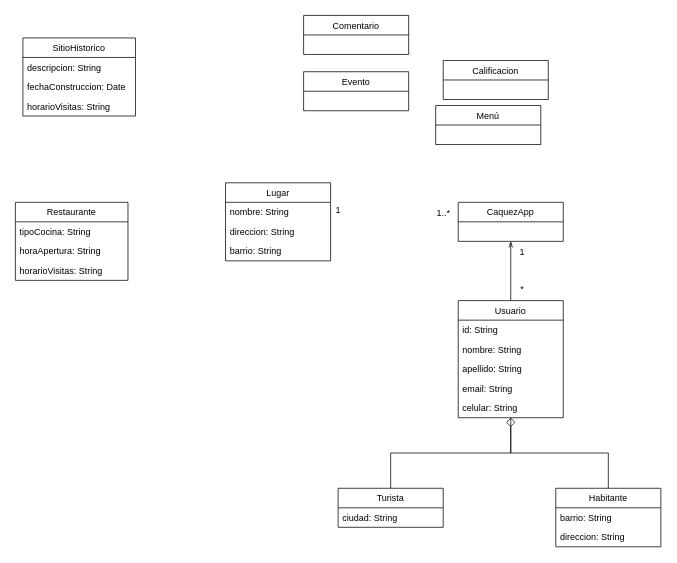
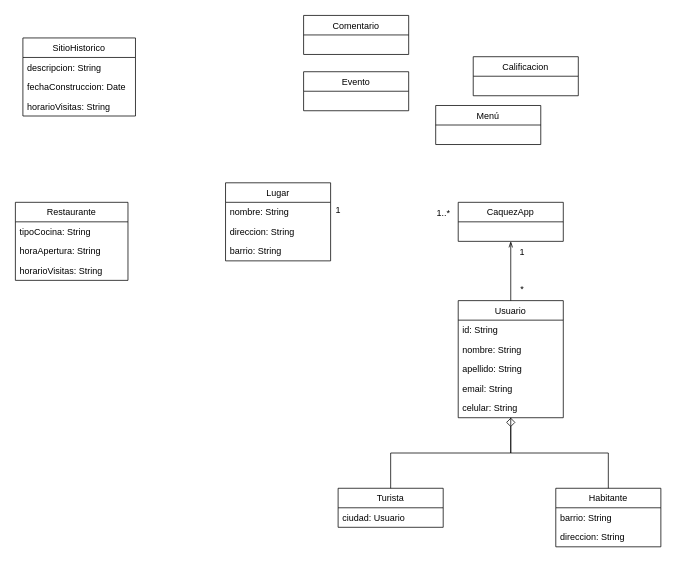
node "Calificacion": moved (495, 80) -> (525, 76)
node "ciudad: String": label "ciudad: String" -> "ciudad: Usuario"
